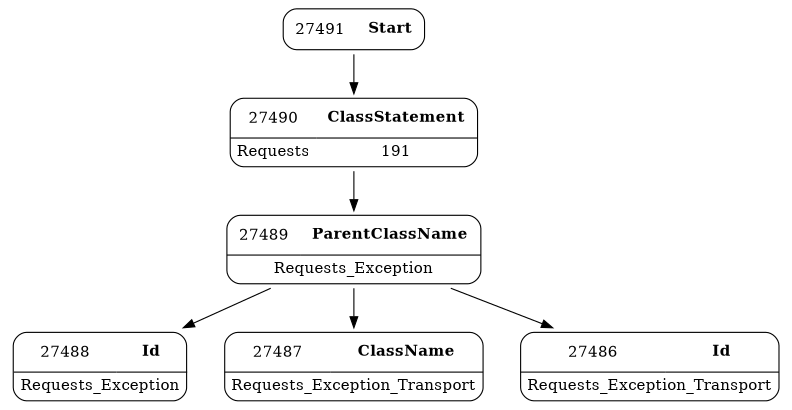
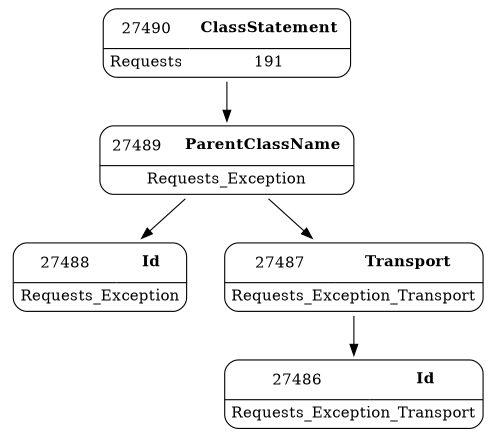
node "27491": removed
edge "27489" -> "27486": now "27487" -> "27486"
node "27487": text "ClassName" -> "Transport"
